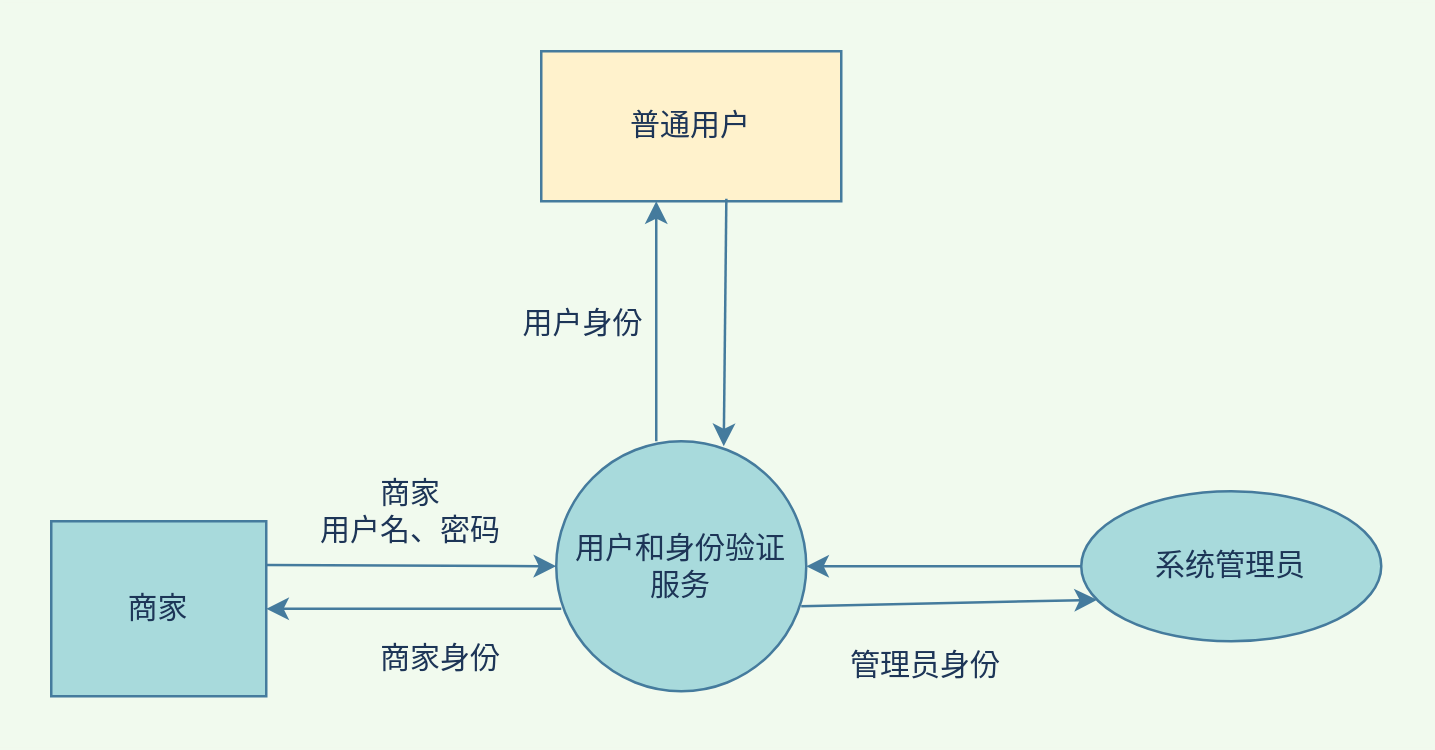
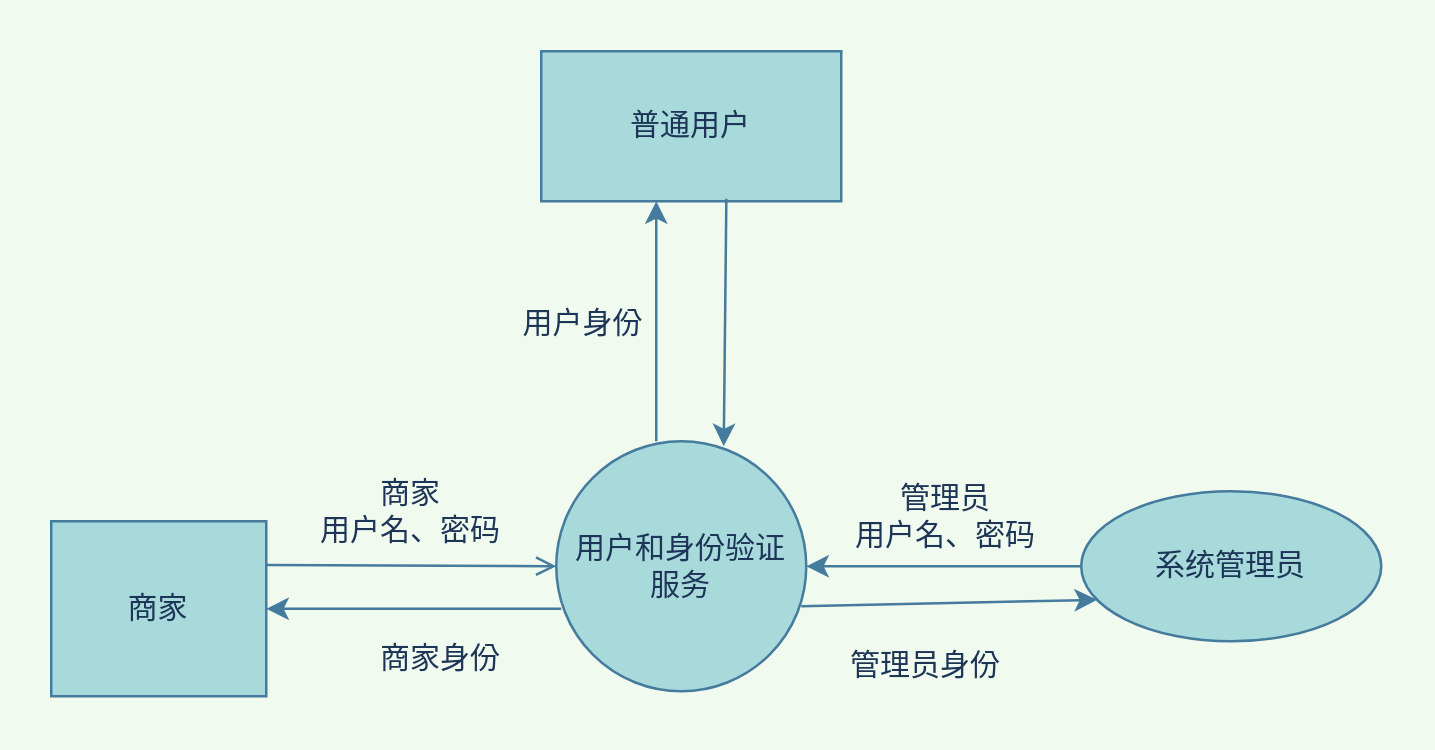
node "普通用户": fillcolor #fff2cc -> #a8dadc
node "管理员 用户名、密码": added
edge "商家" -> "用户和身份验证 服务": arrowhead classic -> open
